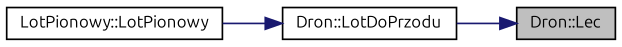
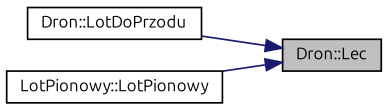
edge "LotPionowy::LotPionowy" -> "Dron::LotDoPrzodu": now "LotPionowy::LotPionowy" -> "Dron::Lec"
